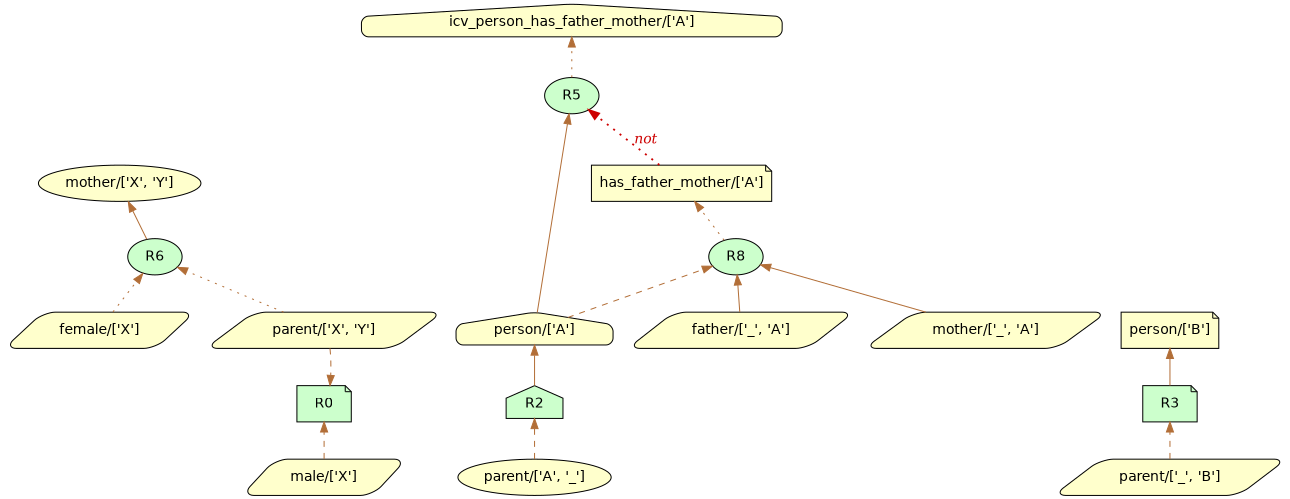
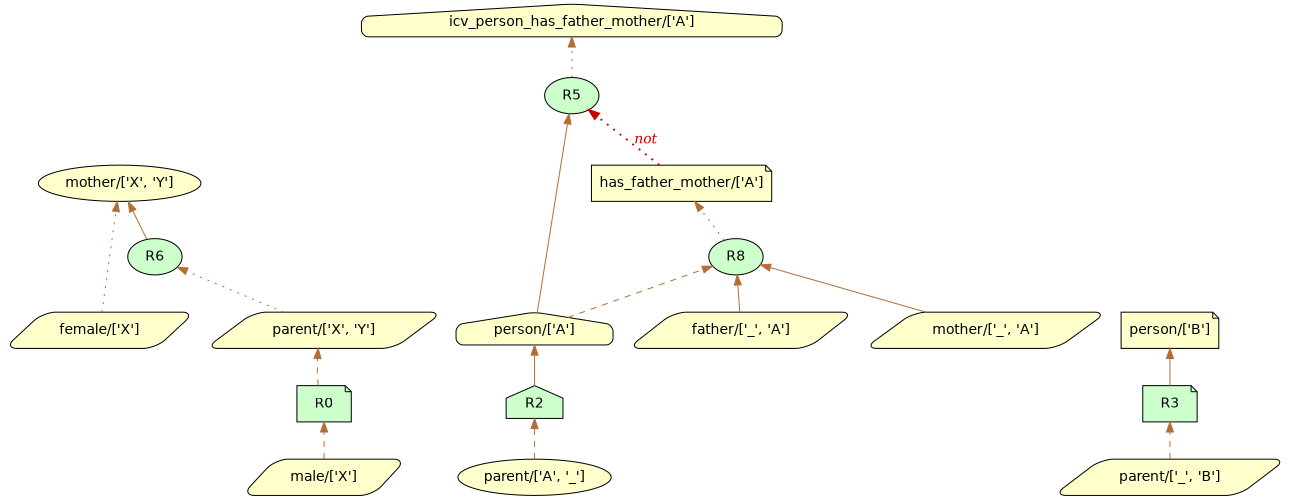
edge "female/['X']" -> "R6": now "female/['X']" -> "mother/['X', 'Y']"
edge "parent/['X', 'Y']" -> "R0": reversed
